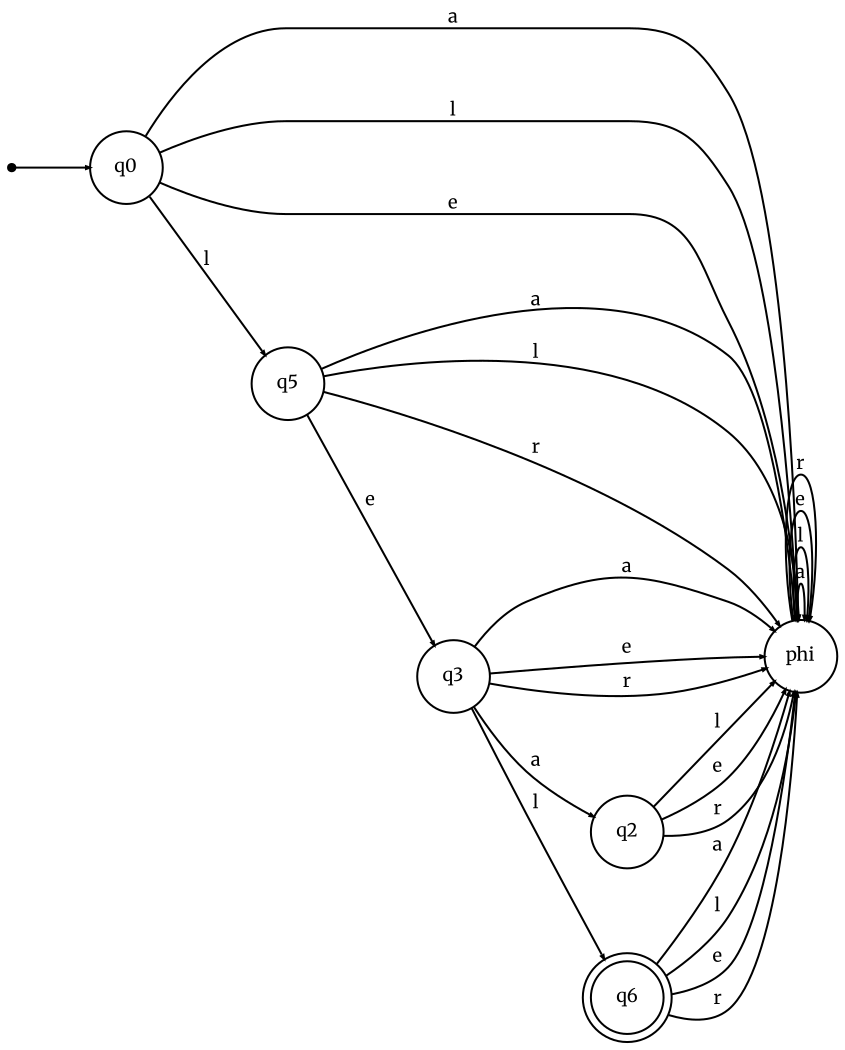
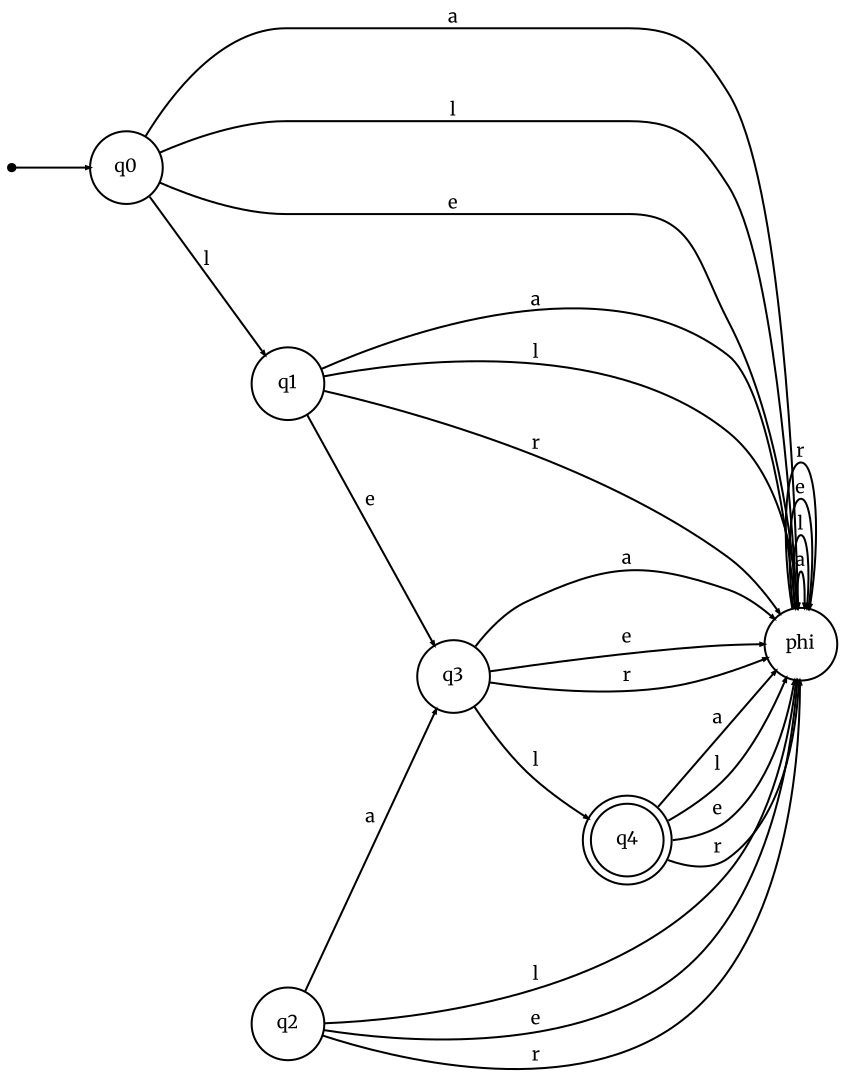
node "q5": label "q5" -> "q1"
edge "q3" -> "q2": reversed
node "q6": label "q6" -> "q4"
